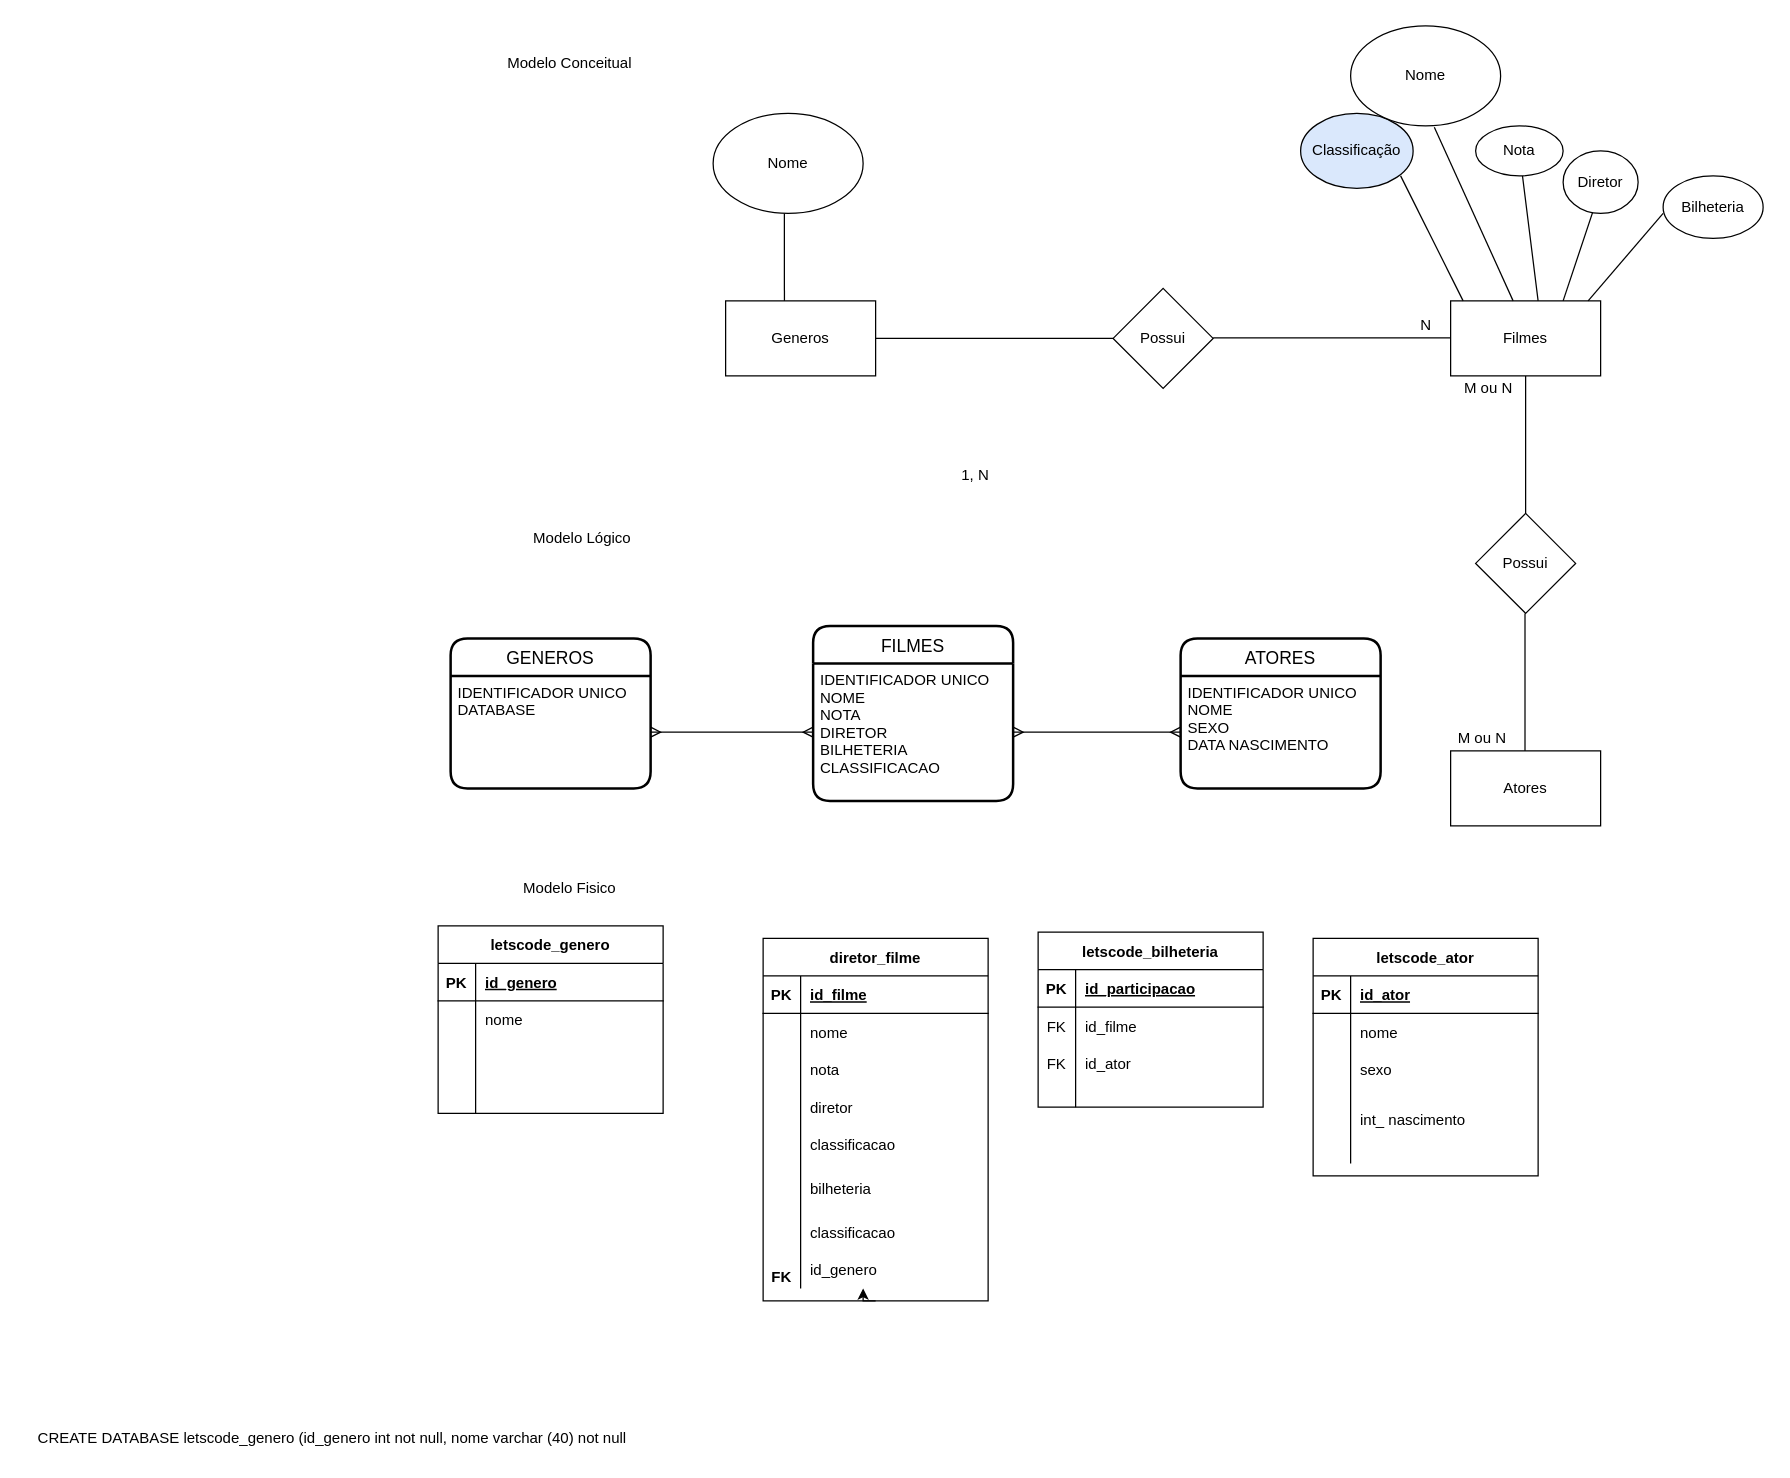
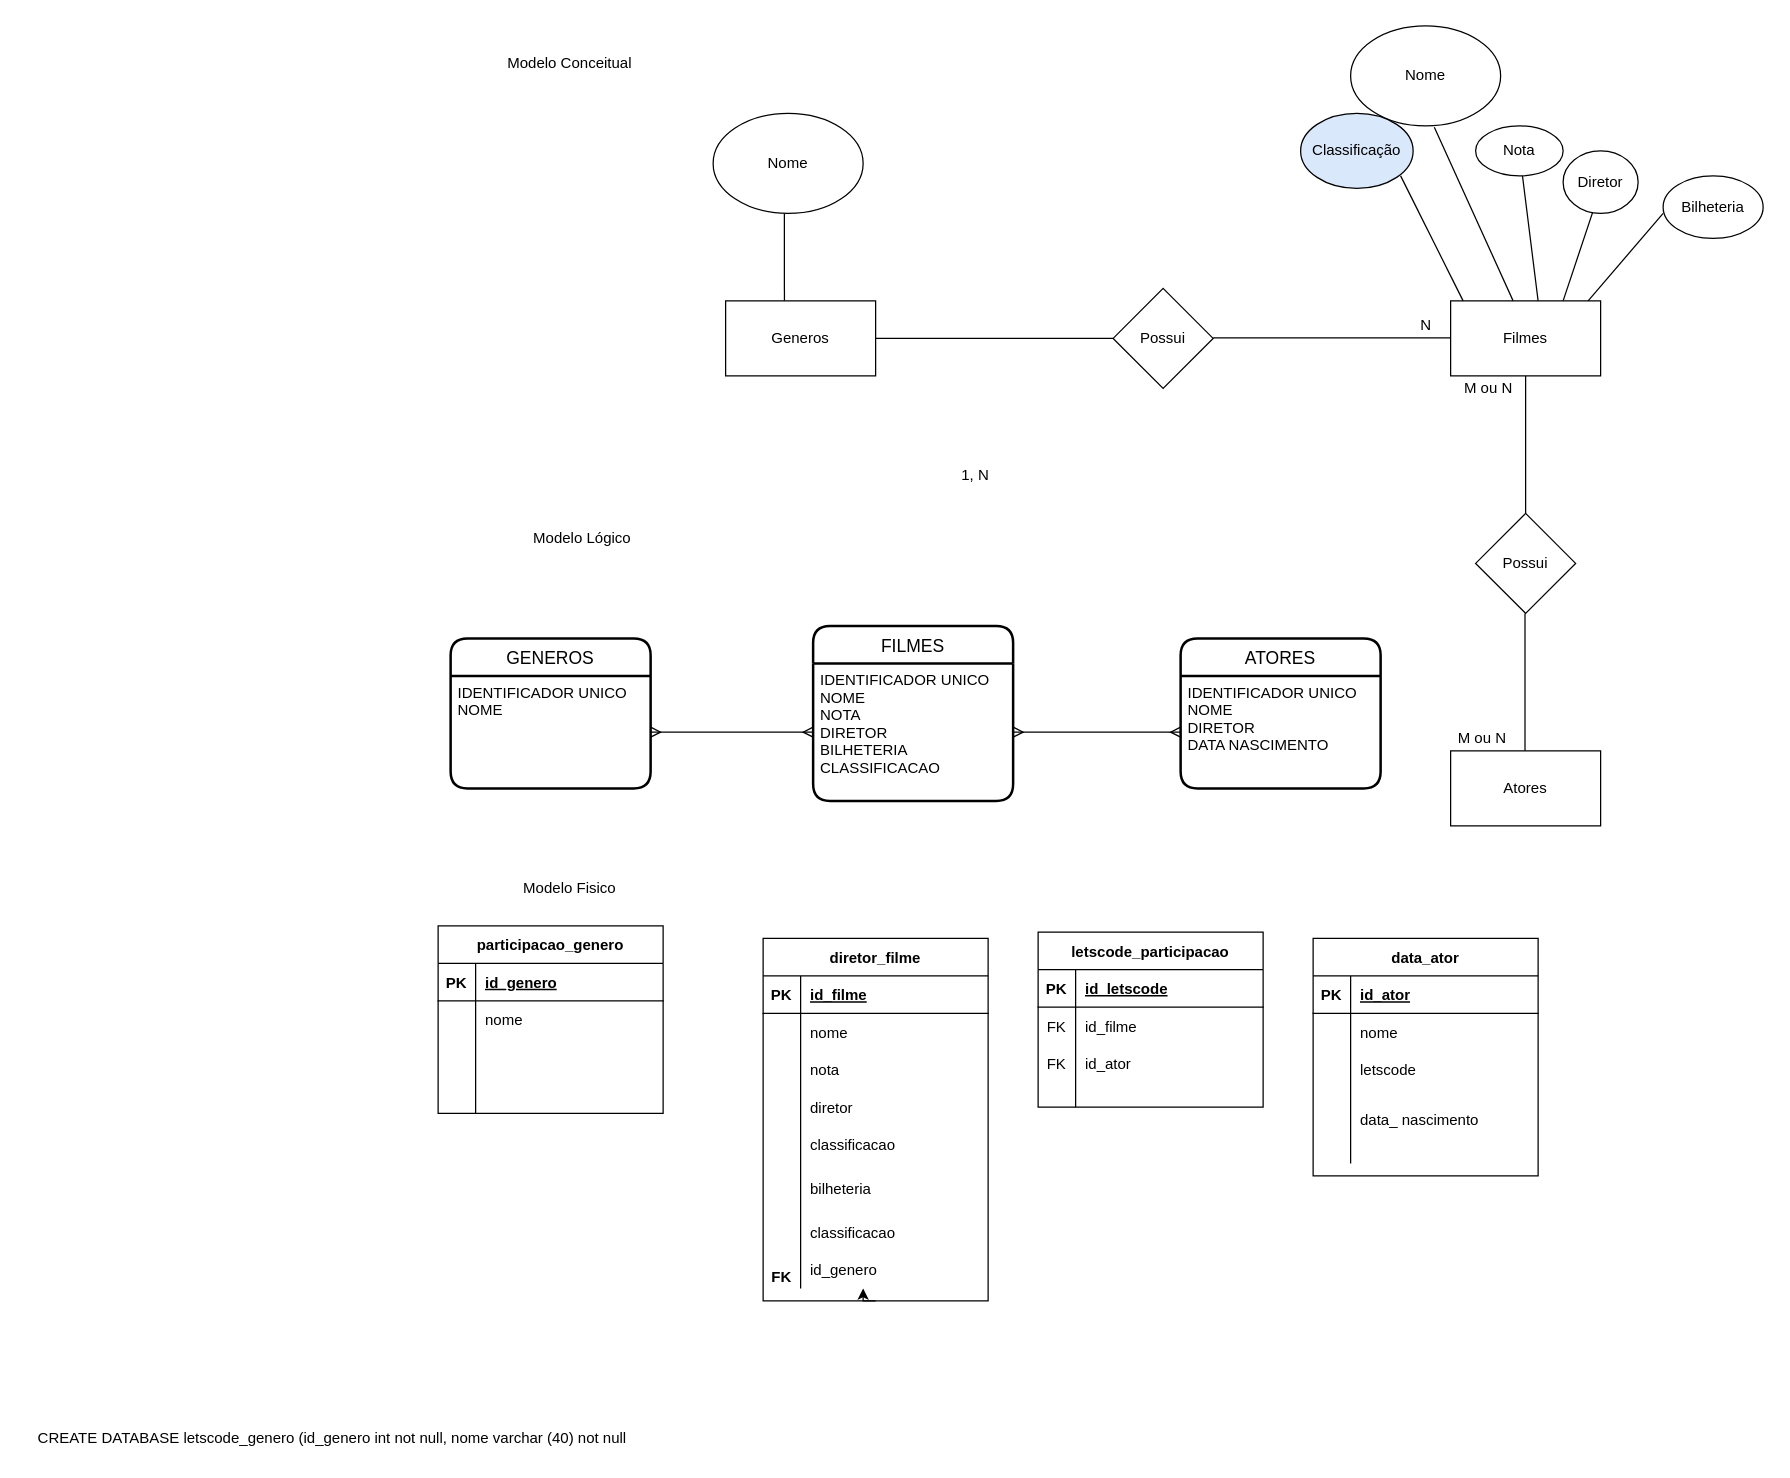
node "IDENTIFICADOR UNICO DATABASE": label "IDENTIFICADOR UNICO DATABASE" -> "IDENTIFICADOR UNICO NOME"
node "IDENTIFICADOR UNICO NOME SEXO DATA NASCIMENTO": label "IDENTIFICADOR UNICO NOME SEXO DATA NASCIMENTO" -> "IDENTIFICADOR UNICO NOME DIRETOR DATA NASCIMENTO"
node "letscode_genero": label "letscode_genero" -> "participacao_genero"
node "letscode_bilheteria": label "letscode_bilheteria" -> "letscode_participacao"
node "letscode_ator": label "letscode_ator" -> "data_ator"
node "id_participacao": label "id_participacao" -> "id_letscode"
node "sexo": label "sexo" -> "letscode"
node "int_ nascimento": label "int_ nascimento" -> "data_ nascimento"
